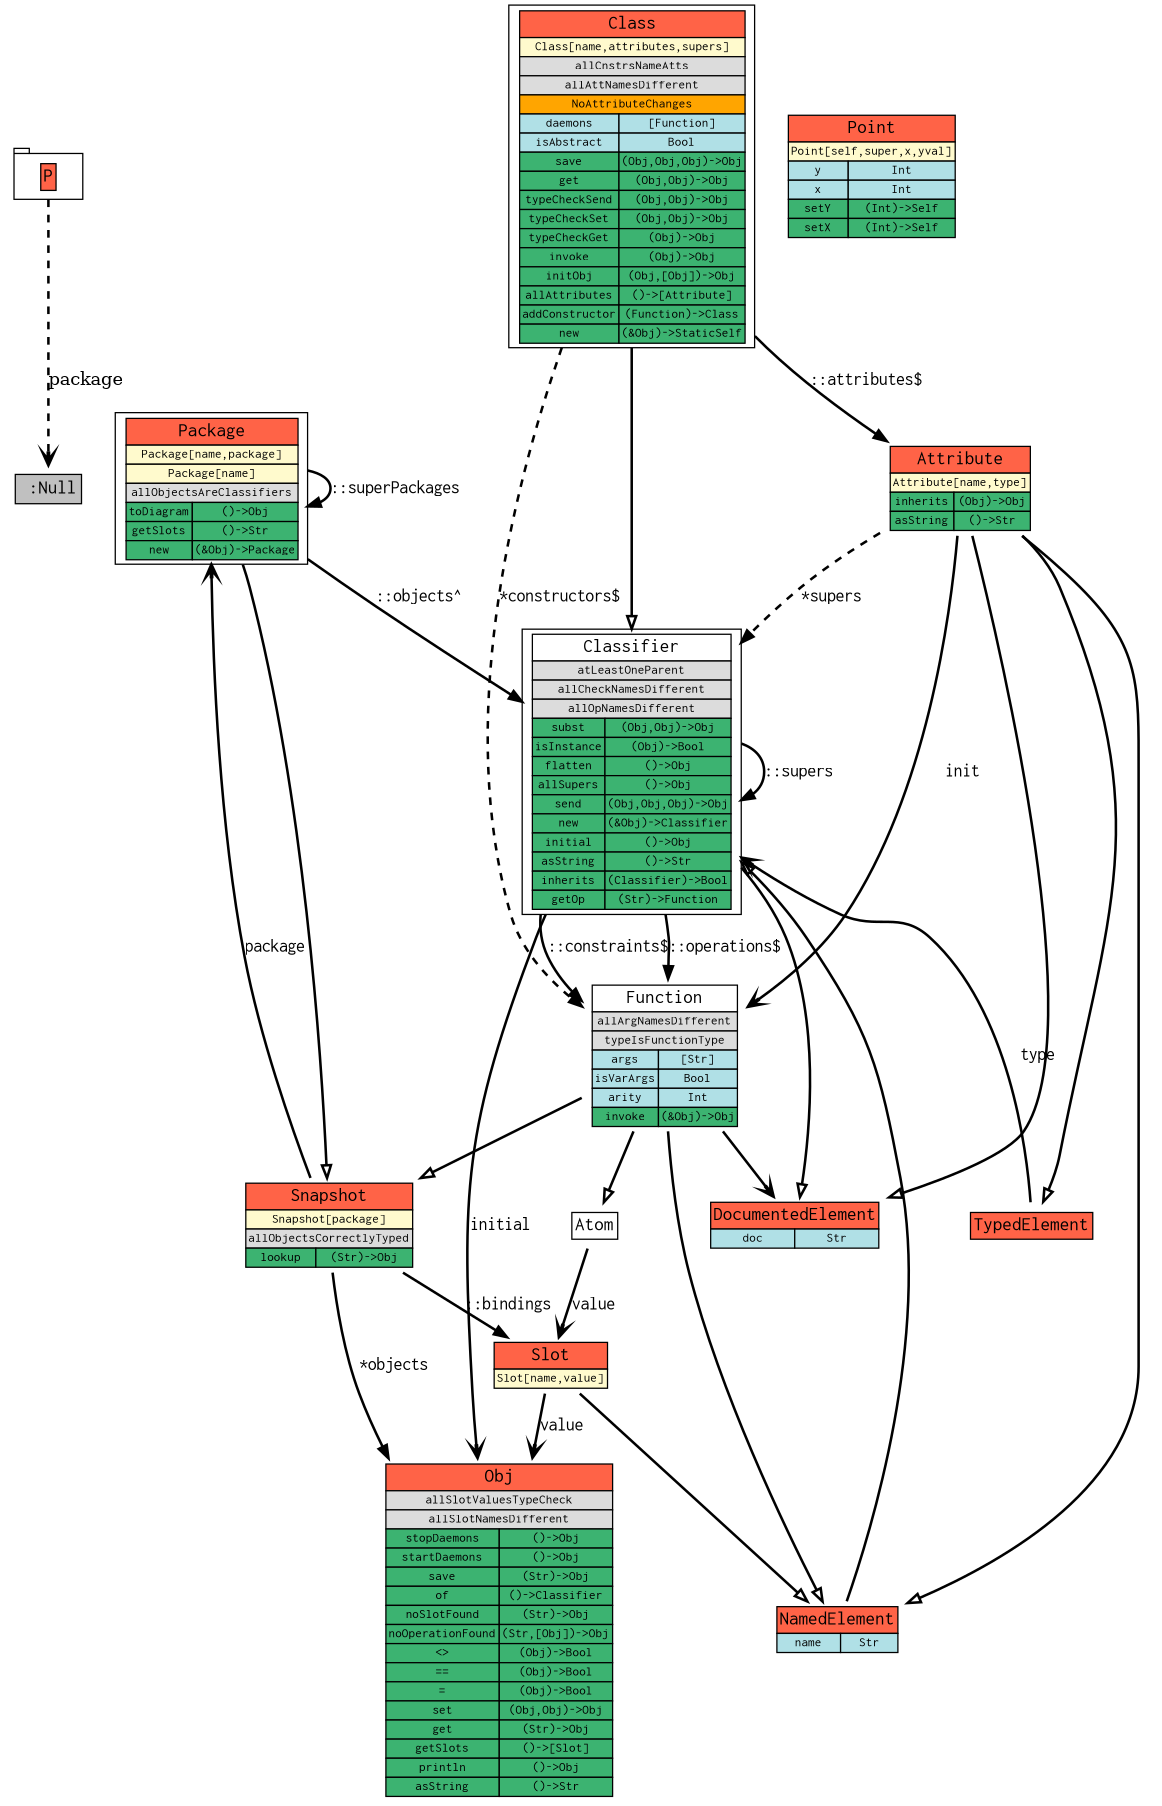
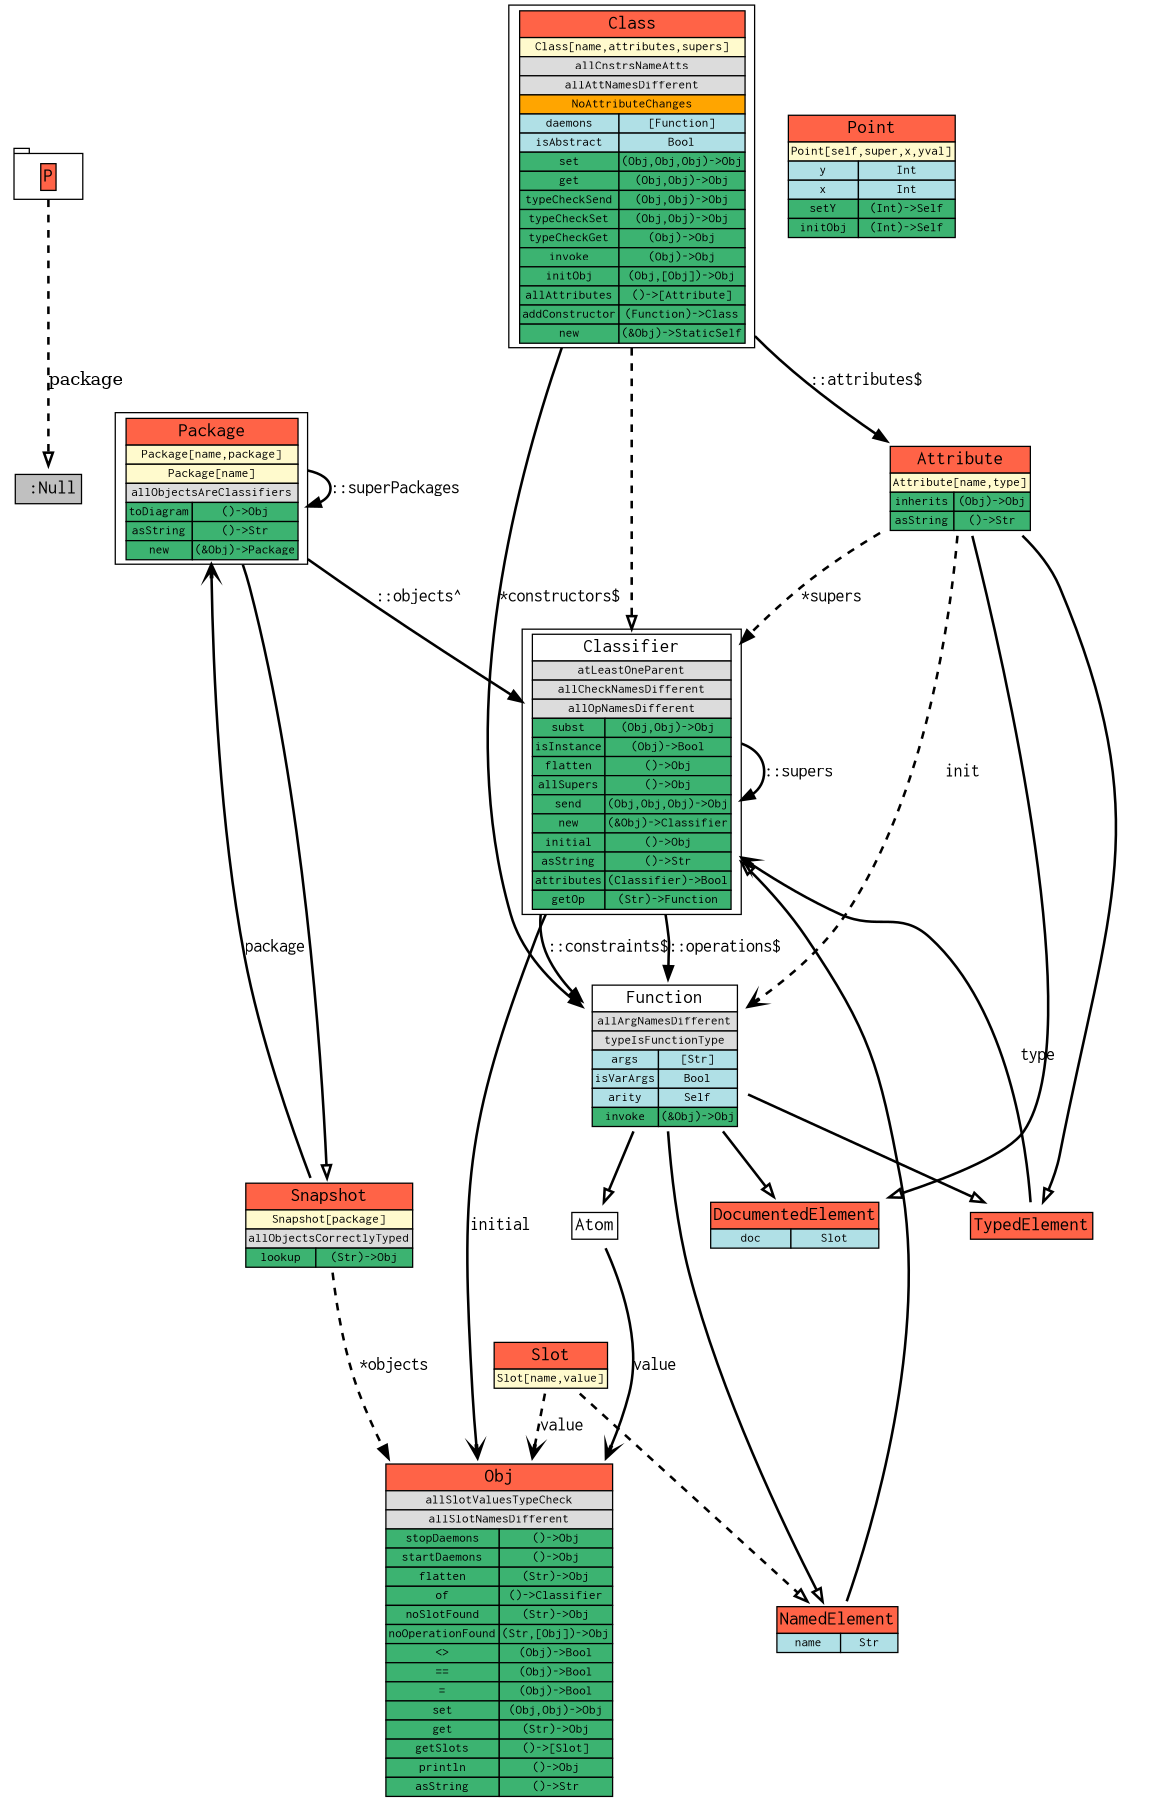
node "Class": text "save" -> "set"
node "Point": text "setX" -> "initObj"
edge "P" -> ":Null": arrowhead vee -> empty
edge "Class" -> "Classifier": style solid -> dashed
node "Package": text "getSlots" -> "asString"
edge "Class" -> "Function": style dashed -> solid
edge "Attribute" -> "Function": style solid -> dashed
node "Classifier": text "inherits" -> "attributes"
edge "Classifier" -> "DocumentedElement": removed
node "Function": text "Int" -> "Self"
edge "Attribute" -> "NamedElement": removed
edge "Function" -> "Snapshot": now "Function" -> "TypedElement"
edge "Function" -> "DocumentedElement": arrowhead vee -> empty
node "DocumentedElement": text "Str" -> "Slot"
edge "Atom" -> "Slot": now "Atom" -> "Obj"
edge "Snapshot" -> "Slot": removed, label "::bindings"
edge "Snapshot" -> "Obj": style solid -> dashed
edge "Slot" -> "Obj": style solid -> dashed
edge "Slot" -> "NamedElement": style solid -> dashed
node "Obj": text "save" -> "flatten"
